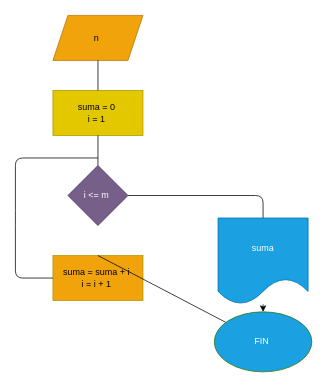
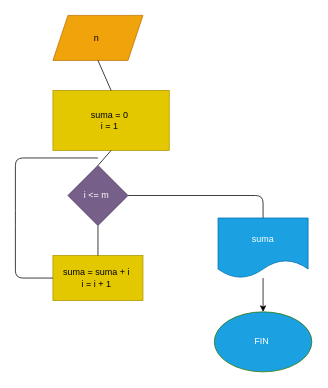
node "suma = 0 i = 1": size 90x45 -> 116x60
node "suma": size 90x86 -> 90x60
node "suma = suma + i i = i + 1": fillcolor #f0a30a -> #e3c800
edge "suma = suma + i i = i + 1" -- "FIN": now "suma = suma + i i = i + 1" -- "i <= m"
